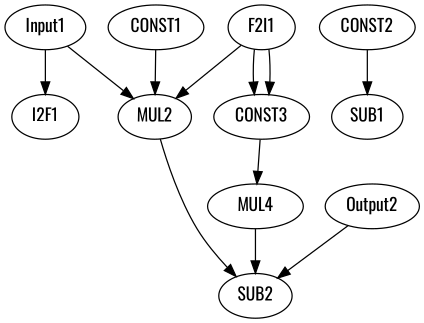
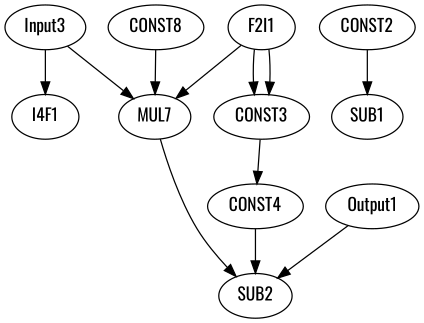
node "Input1": label "Input1" -> "Input3"
node "CONST1": label "CONST1" -> "CONST8"
node "I2F1": label "I2F1" -> "I4F1"
node "MUL2": label "MUL2" -> "MUL7"
node "MUL4": label "MUL4" -> "CONST4"
node "Output2": label "Output2" -> "Output1"
